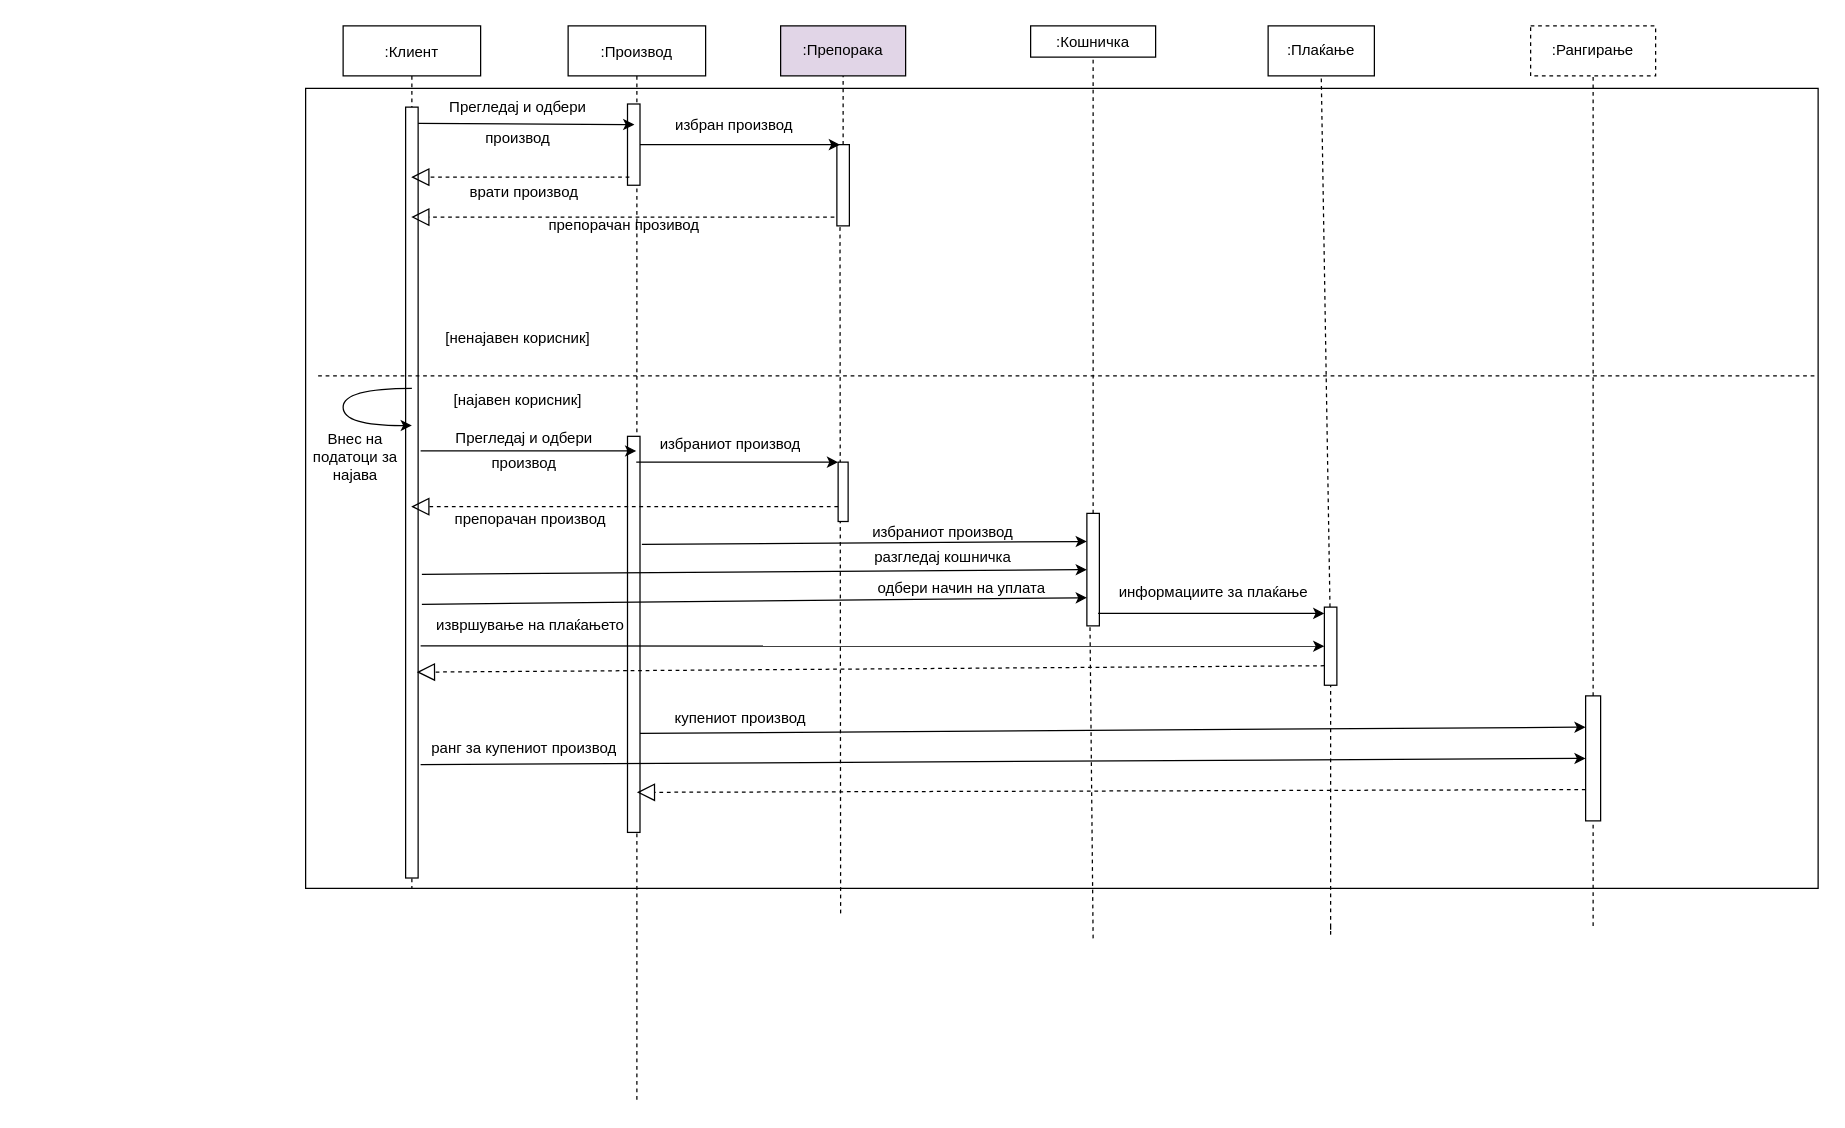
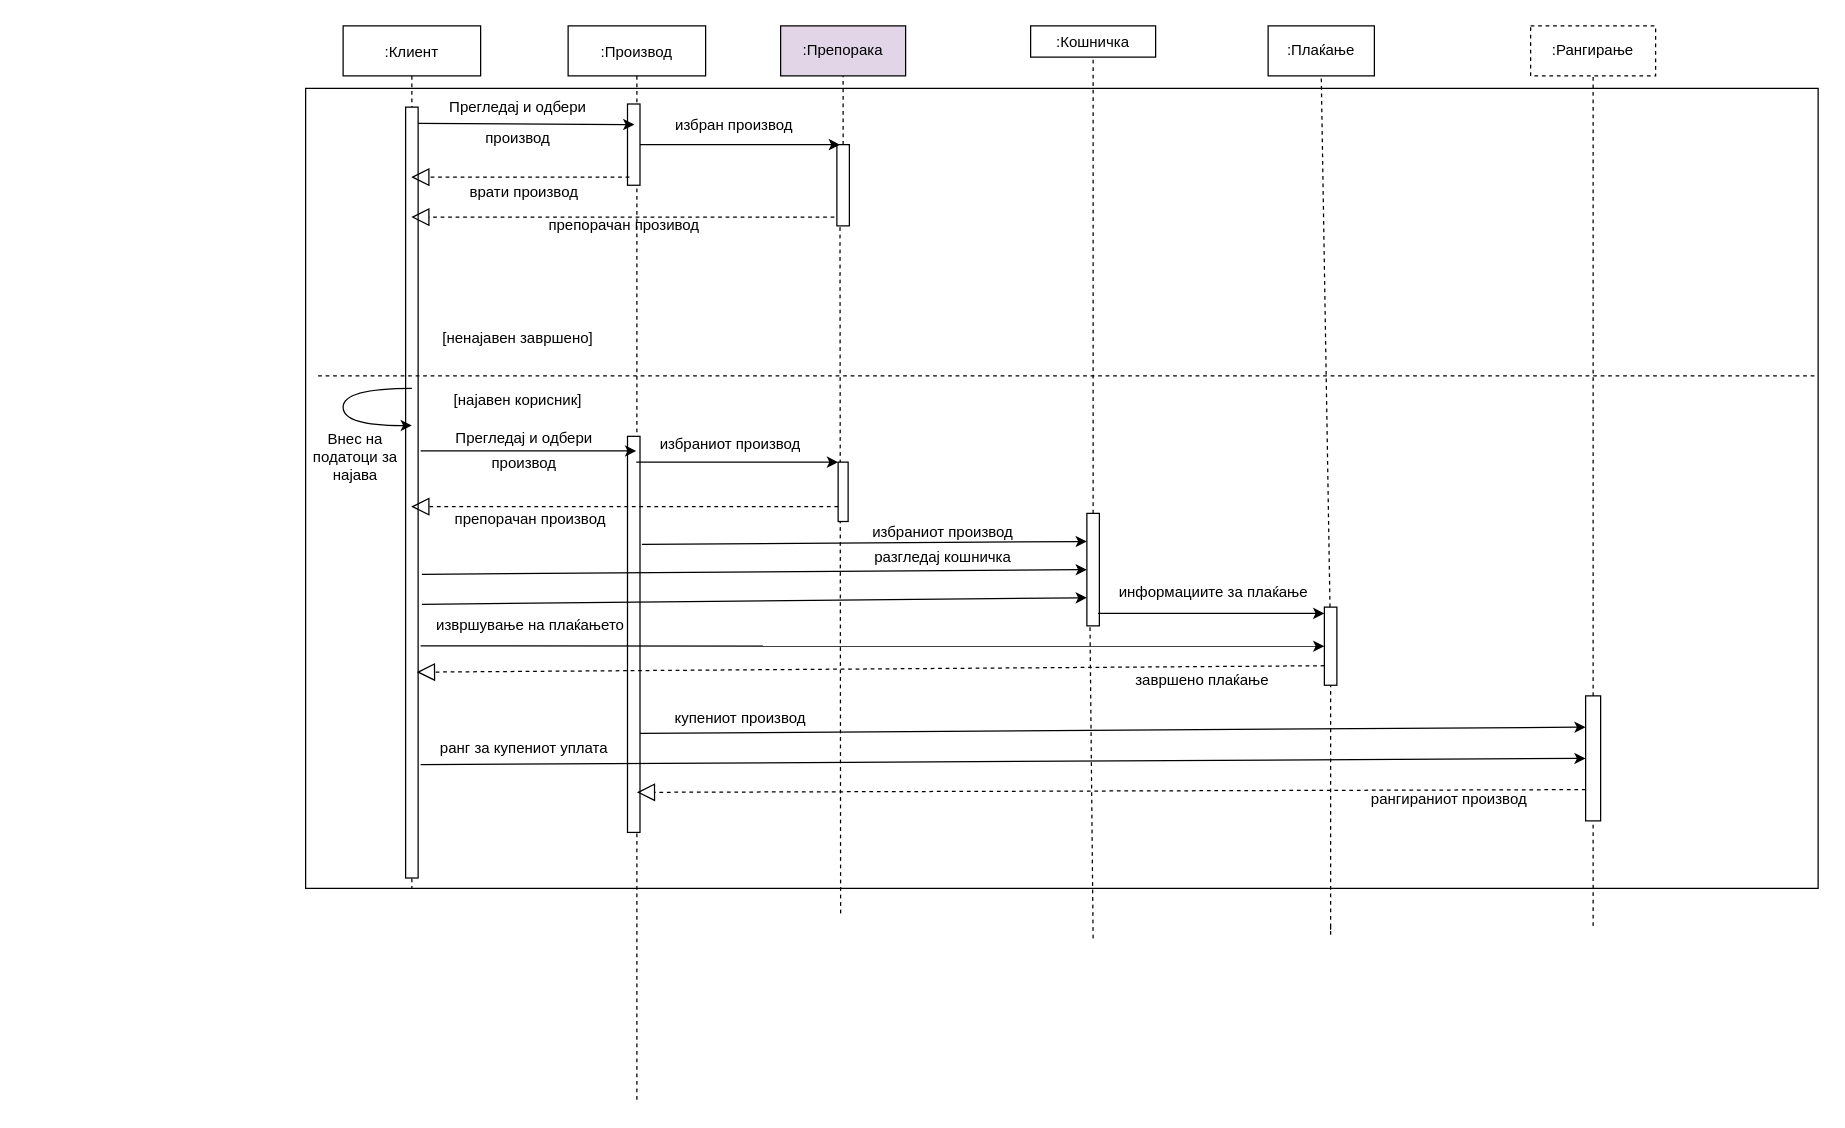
node "[ненајавен корисник]": label "[ненајавен корисник]" -> "[ненајавен завршено]"
node "одбери начин на уплата": removed
node "завршено плаќање": added
node "ранг за купениот производ": label "ранг за купениот производ" -> "ранг за купениот уплата"
node "рангираниот производ": added
